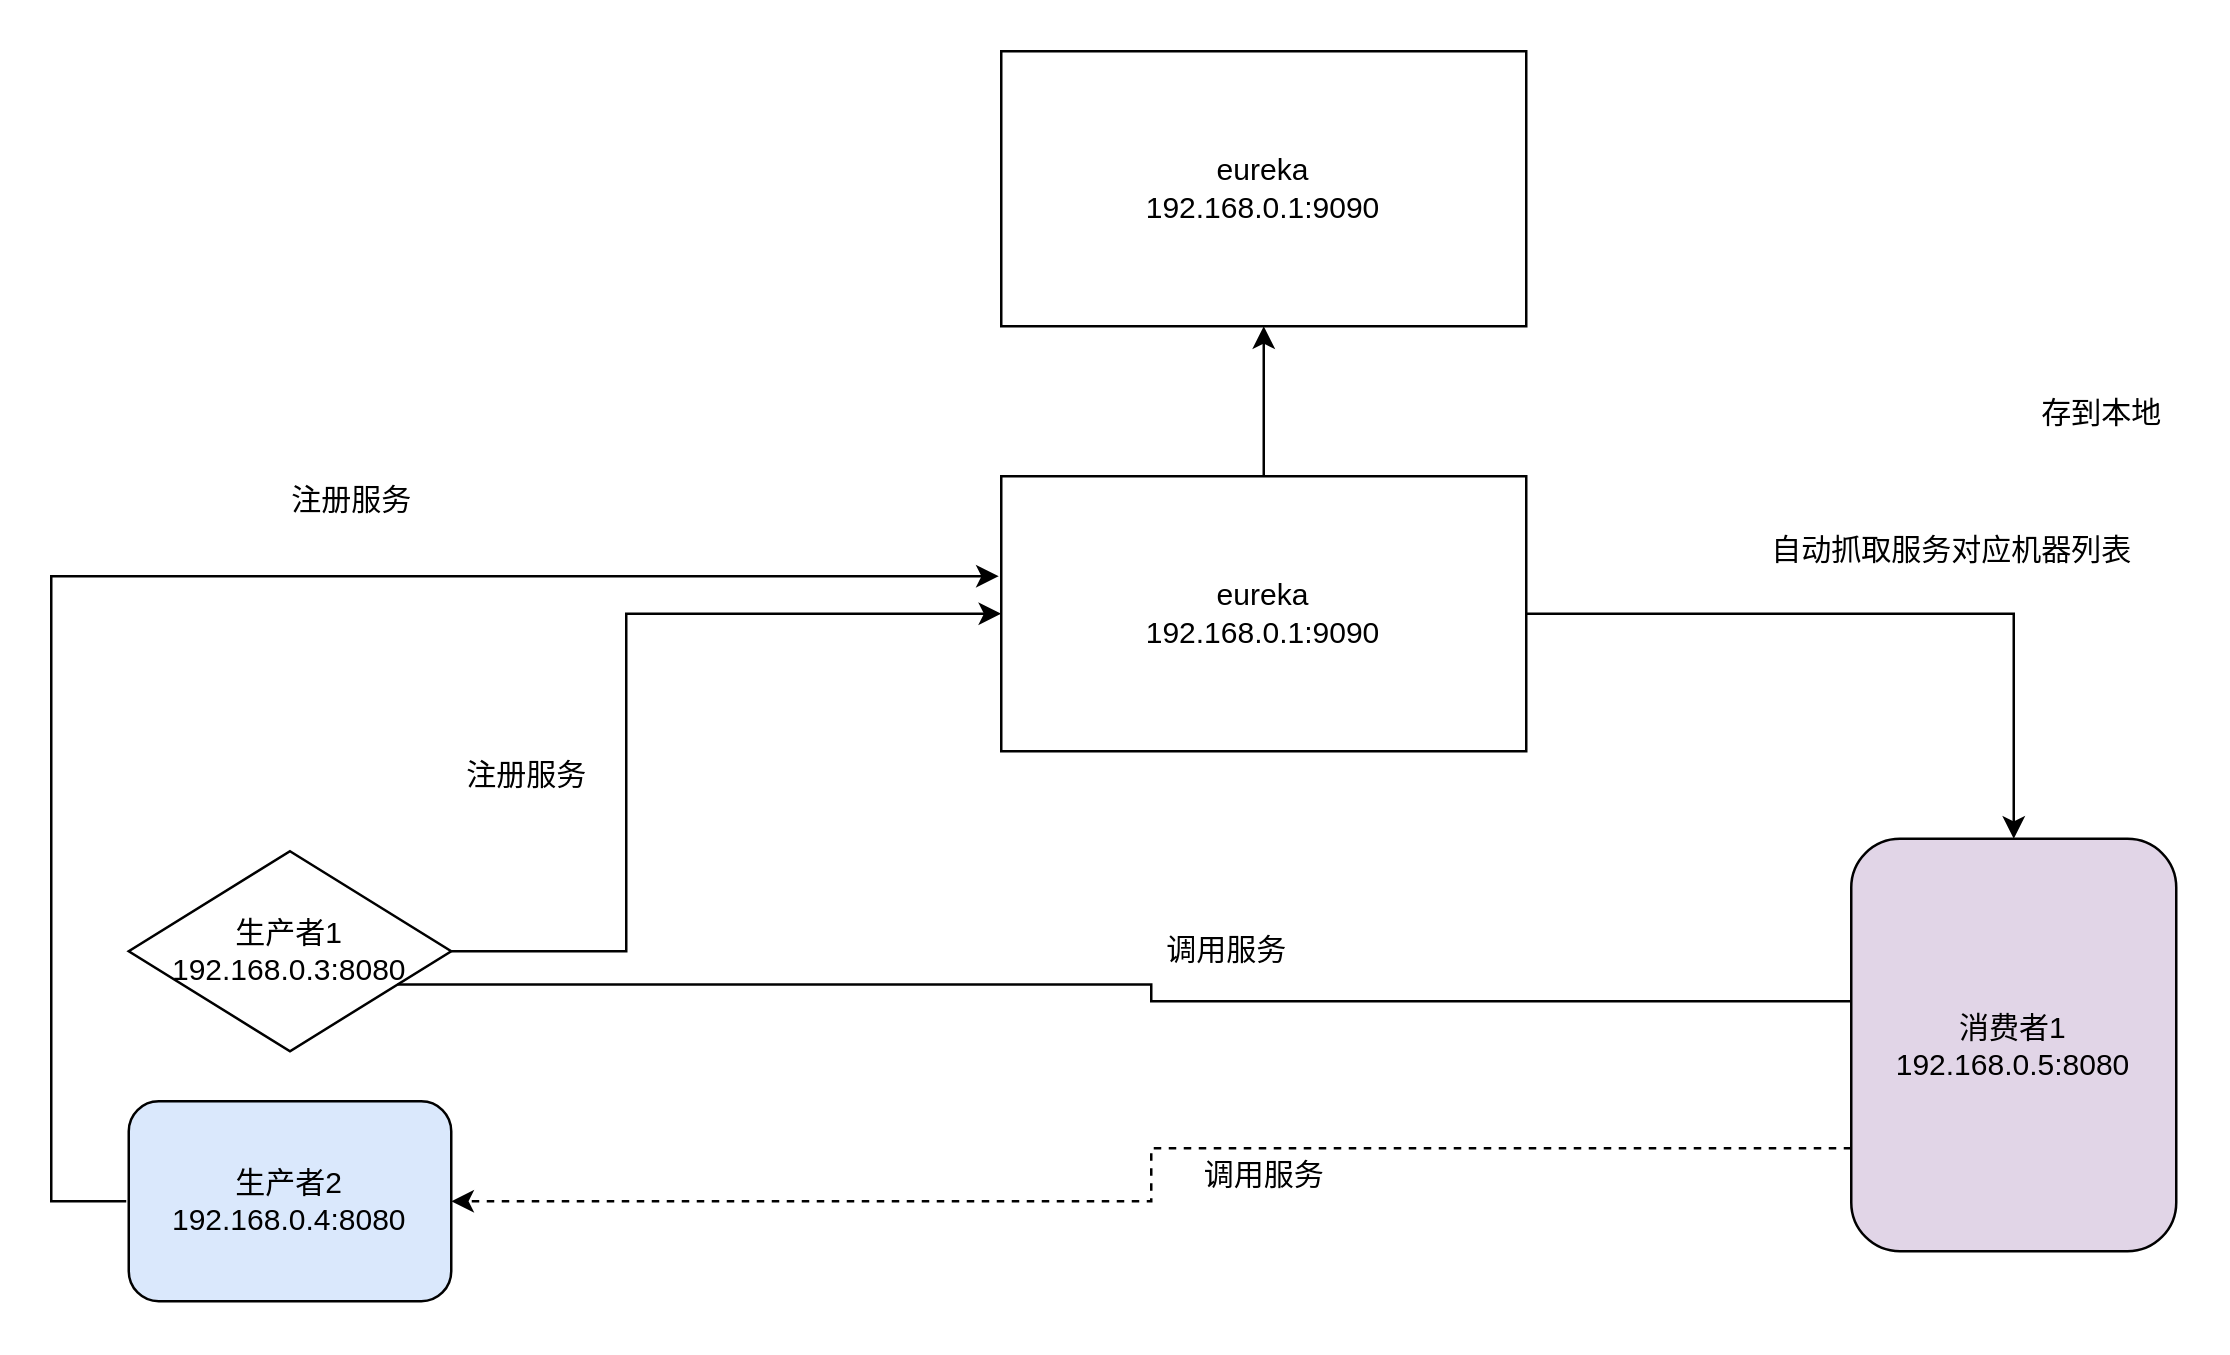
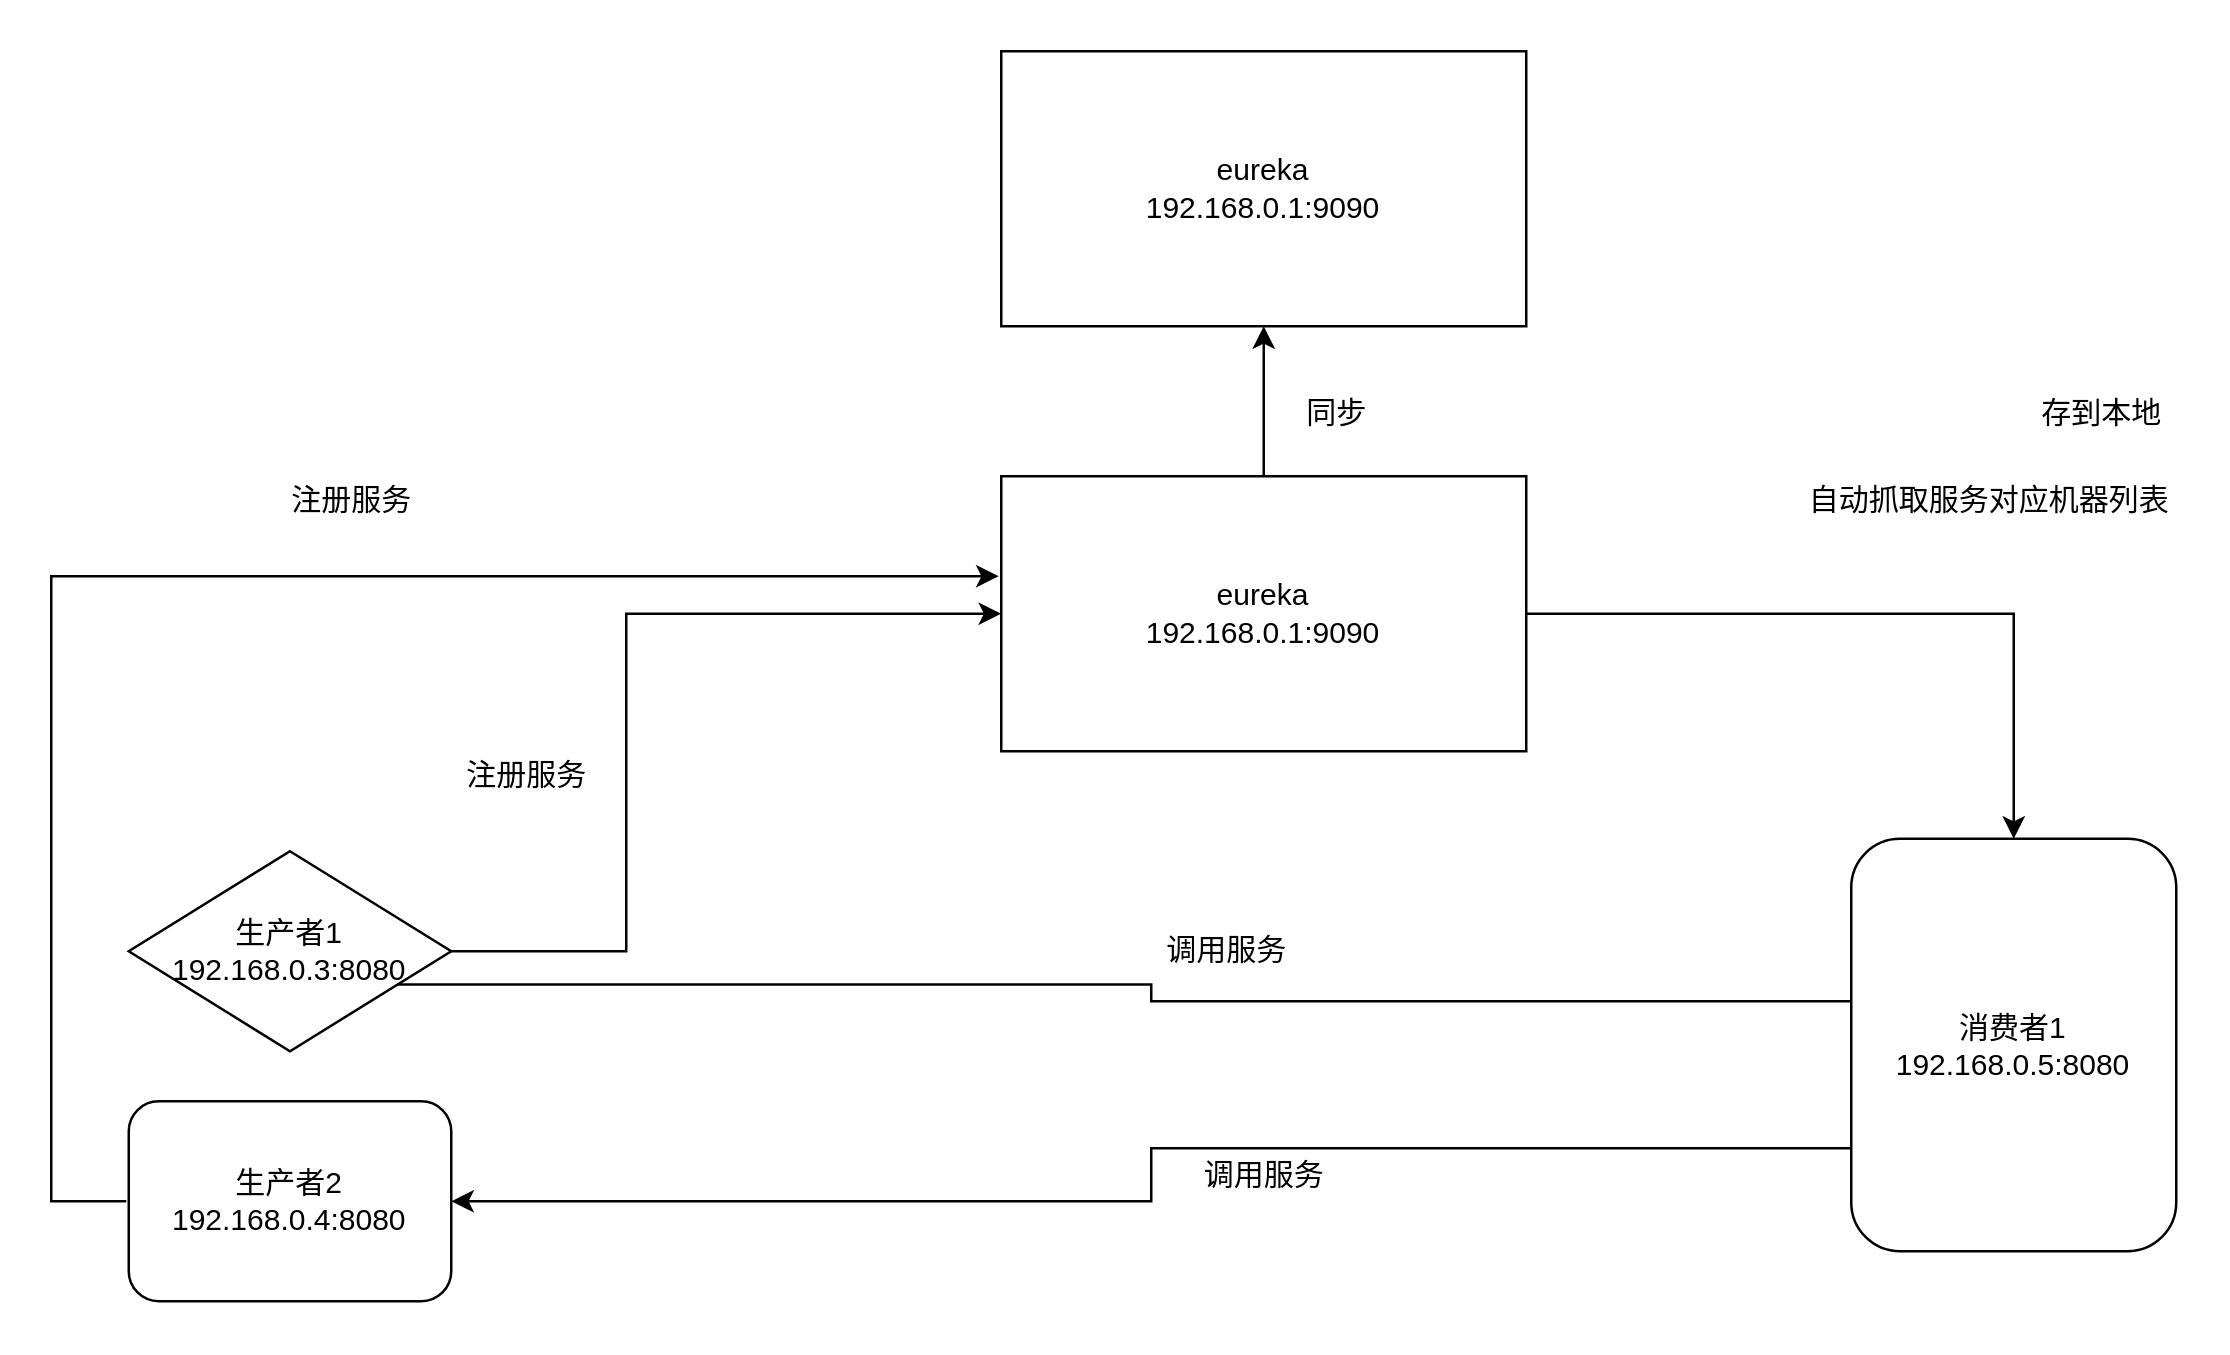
node "同步": added
node "自动抓取服务对应机器列表": moved (1951, 551) -> (1989, 501)
node "消费者1 192.168.0.5:8080": fillcolor #e1d5e7 -> #ffffff
edge "消费者1 192.168.0.5:8080" -> "生产者2 192.168.0.4:8080": style dashed -> solid
node "生产者2 192.168.0.4:8080": fillcolor #dae8fc -> #ffffff
